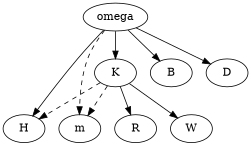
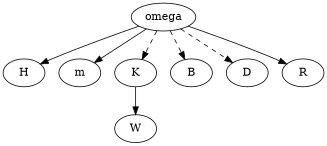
edge "omega" -> "K": style solid -> dashed
edge "omega" -> "B": style solid -> dashed
edge "omega" -> "D": style solid -> dashed
edge "omega" -> "m": style dashed -> solid
edge "K" -> "m": removed
edge "K" -> "R": now "omega" -> "R"
edge "K" -> "H": removed
